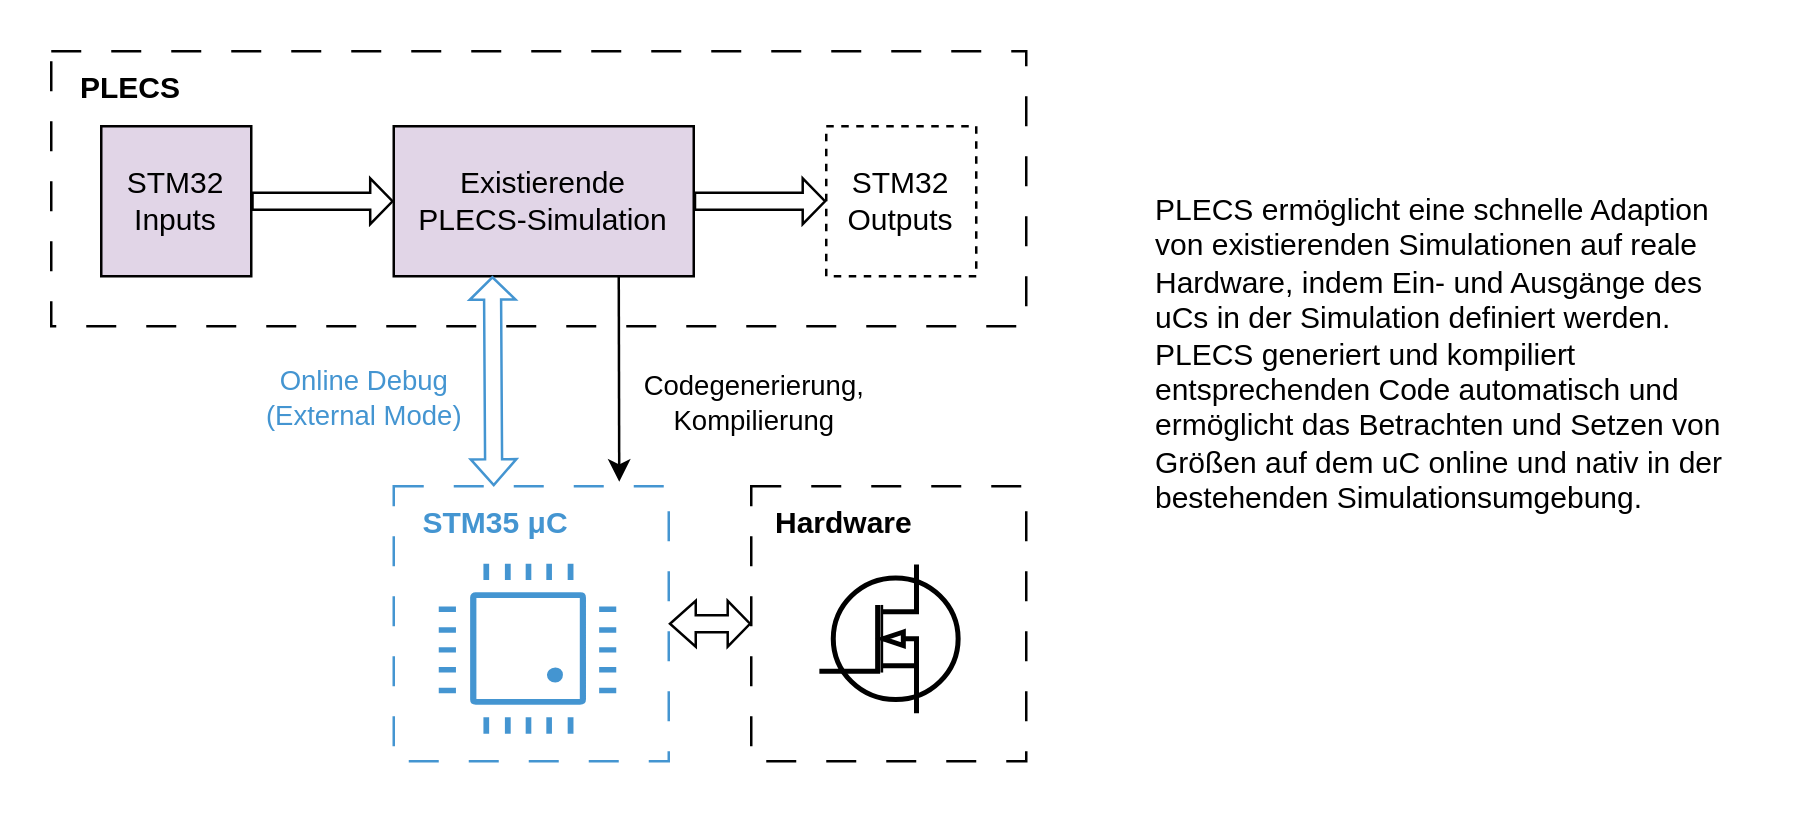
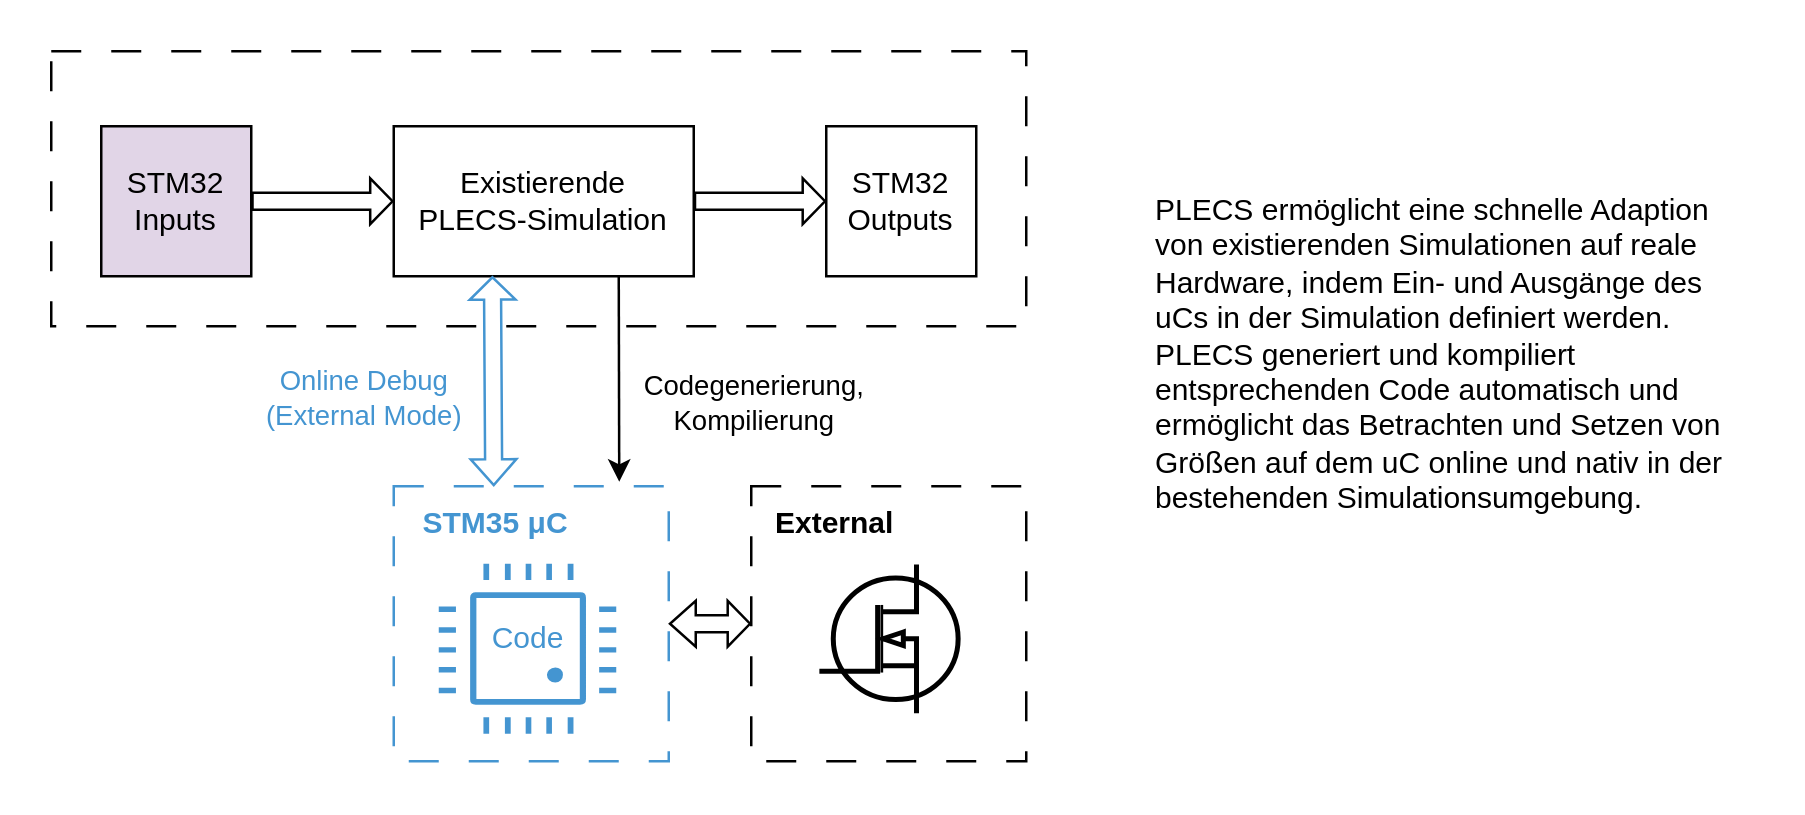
node "PLECS": removed
node "Existierende PLECS-Simulation": fillcolor #e1d5e7 -> #ffffff
node "STM32 Outputs": style dashed -> solid
node "Hardware": label "Hardware" -> "External"
node "Code": added
